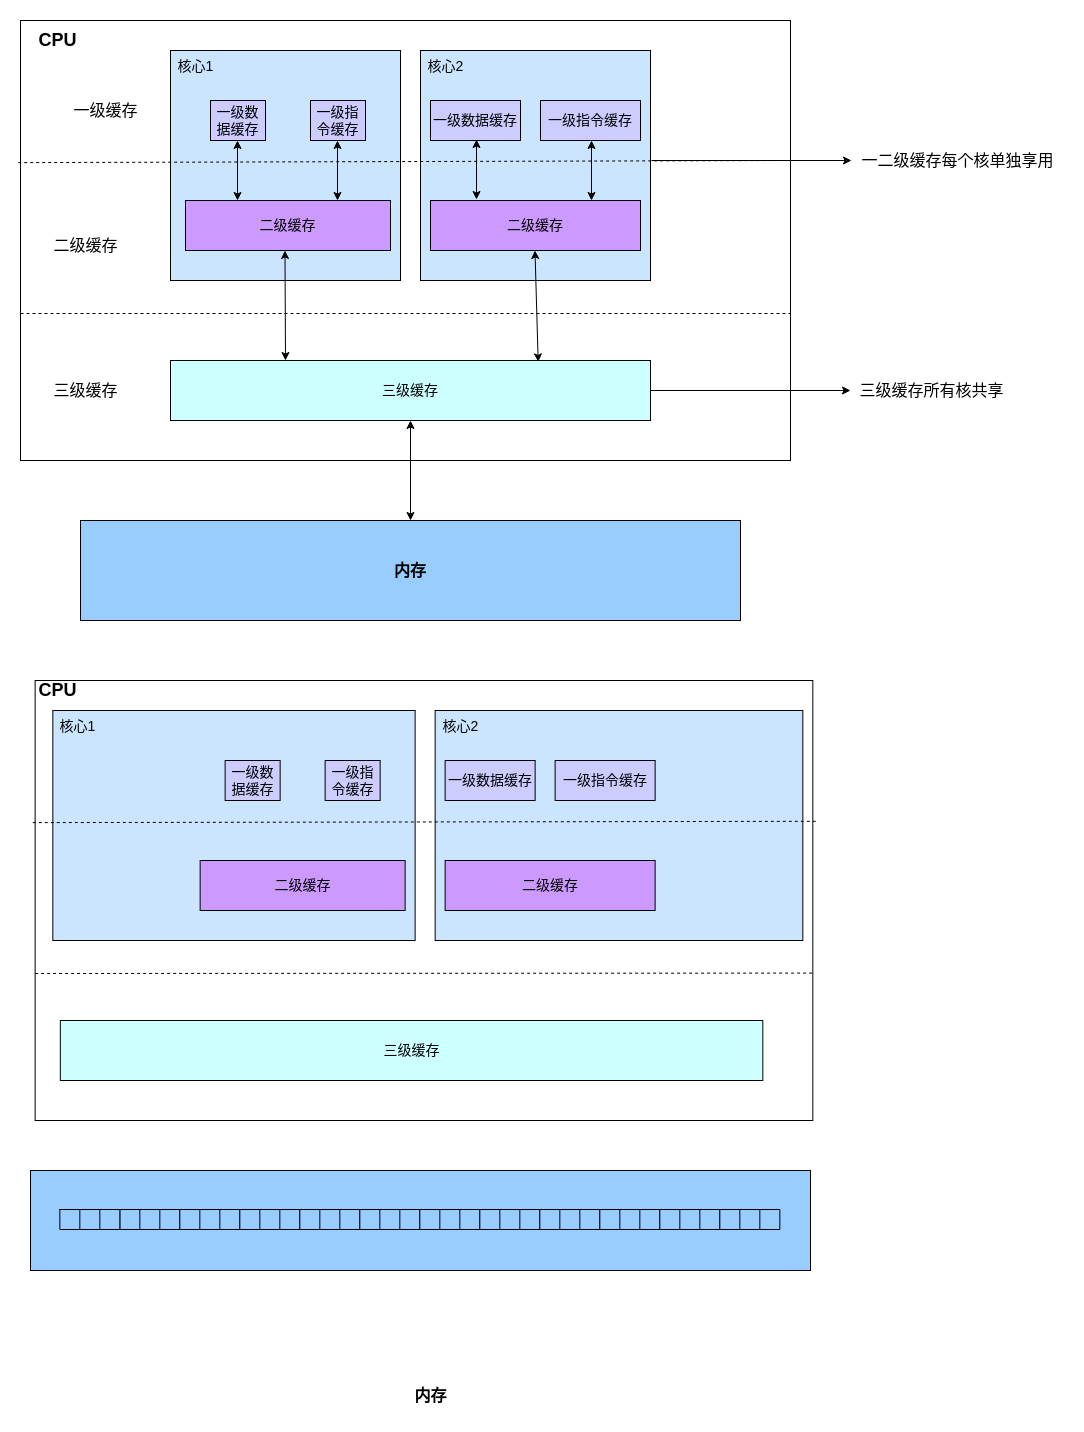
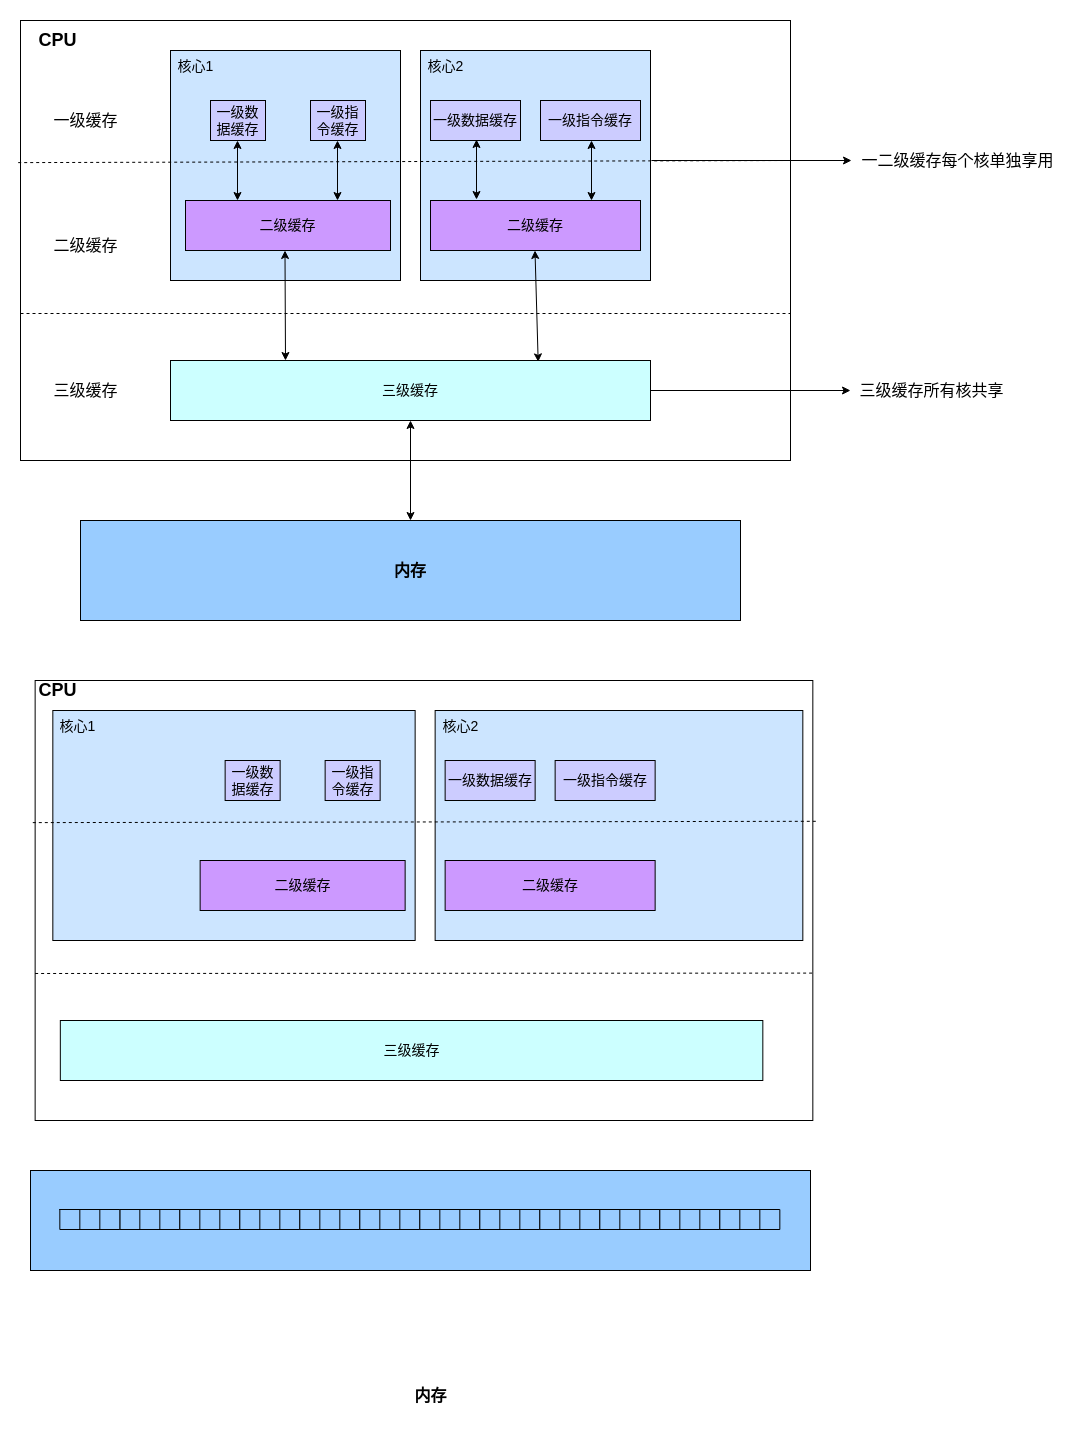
node "一级缓存": moved (106, 111) -> (86, 121)
